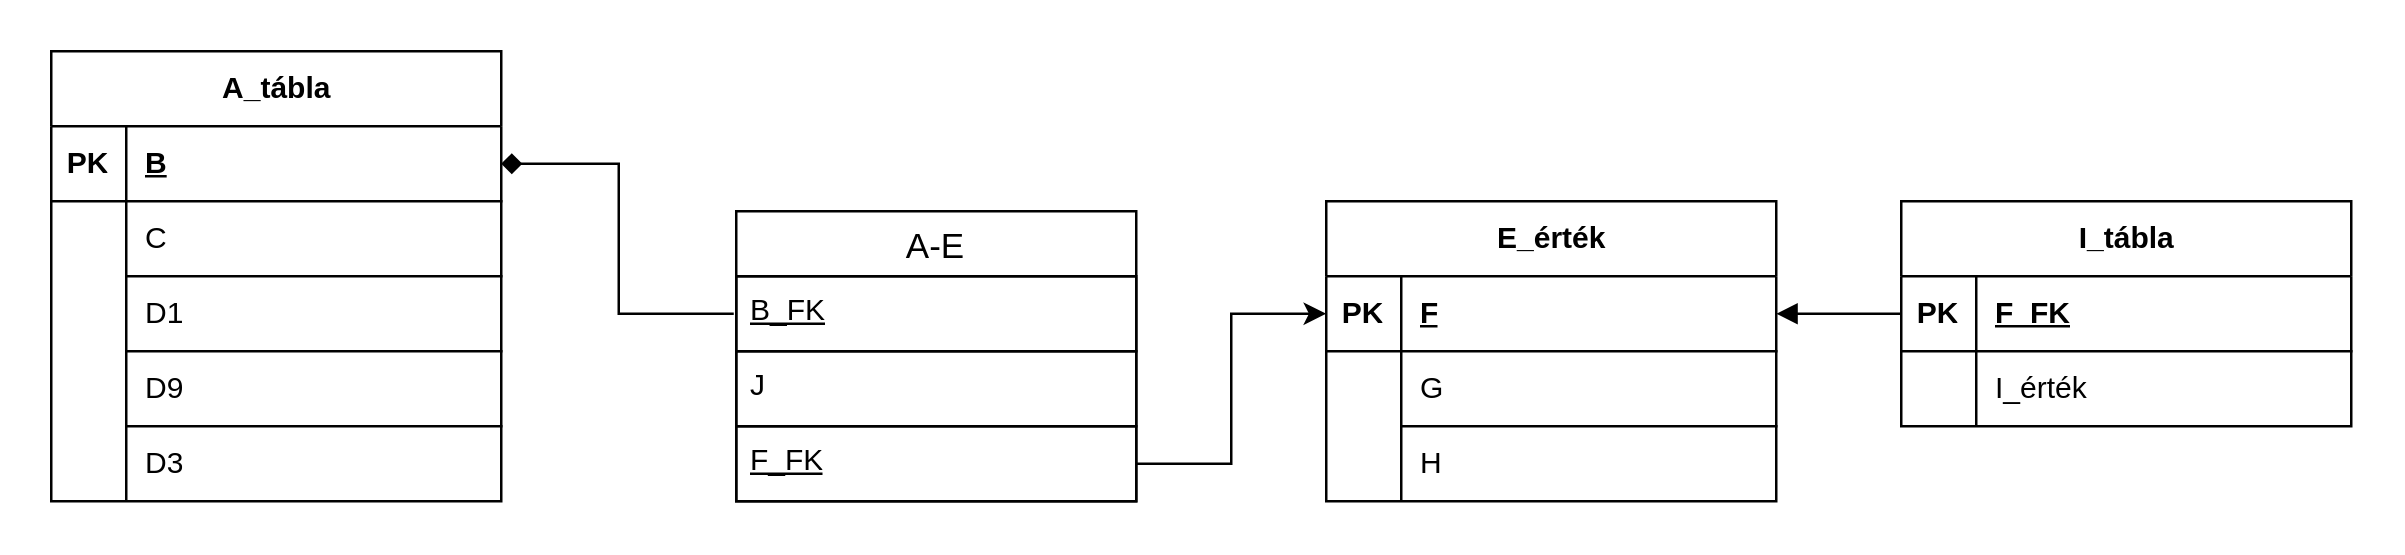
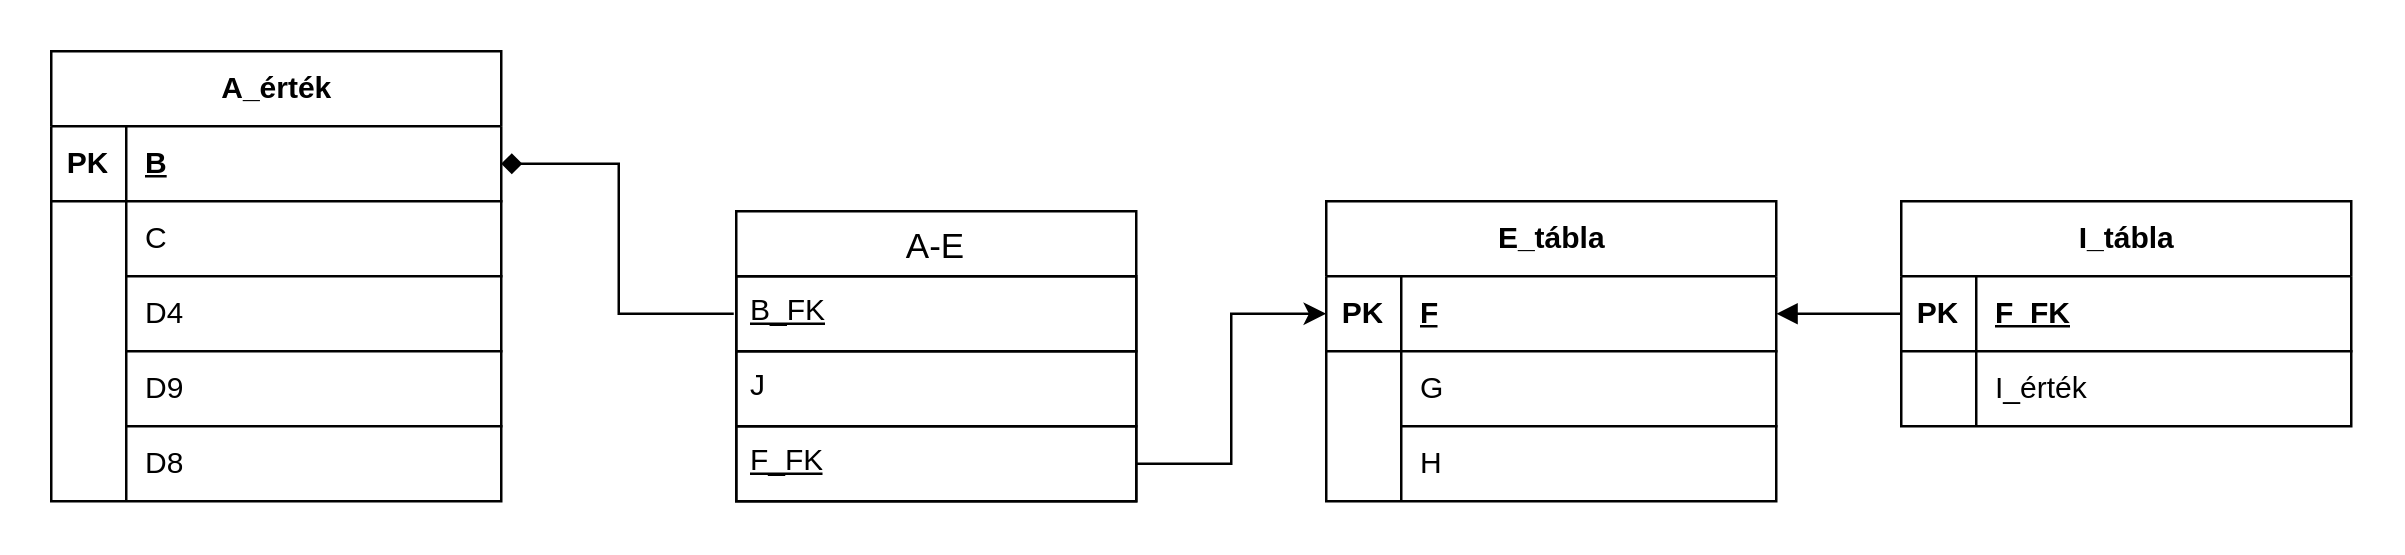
node "A_tábla": label "A_tábla" -> "A_érték"
node "E_érték": label "E_érték" -> "E_tábla"
node "D1": label "D1" -> "D4"
node "D3": label "D3" -> "D8"
